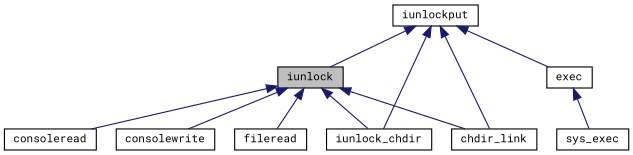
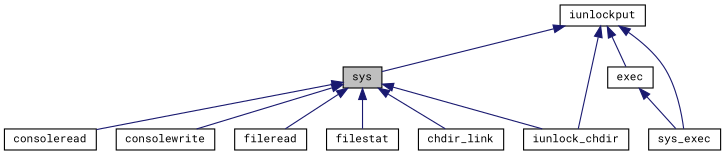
node "iunlock": label "iunlock" -> "sys"
edge "chdir_link" -> "iunlockput": now "sys_exec" -> "iunlockput"
node "filestat": added
